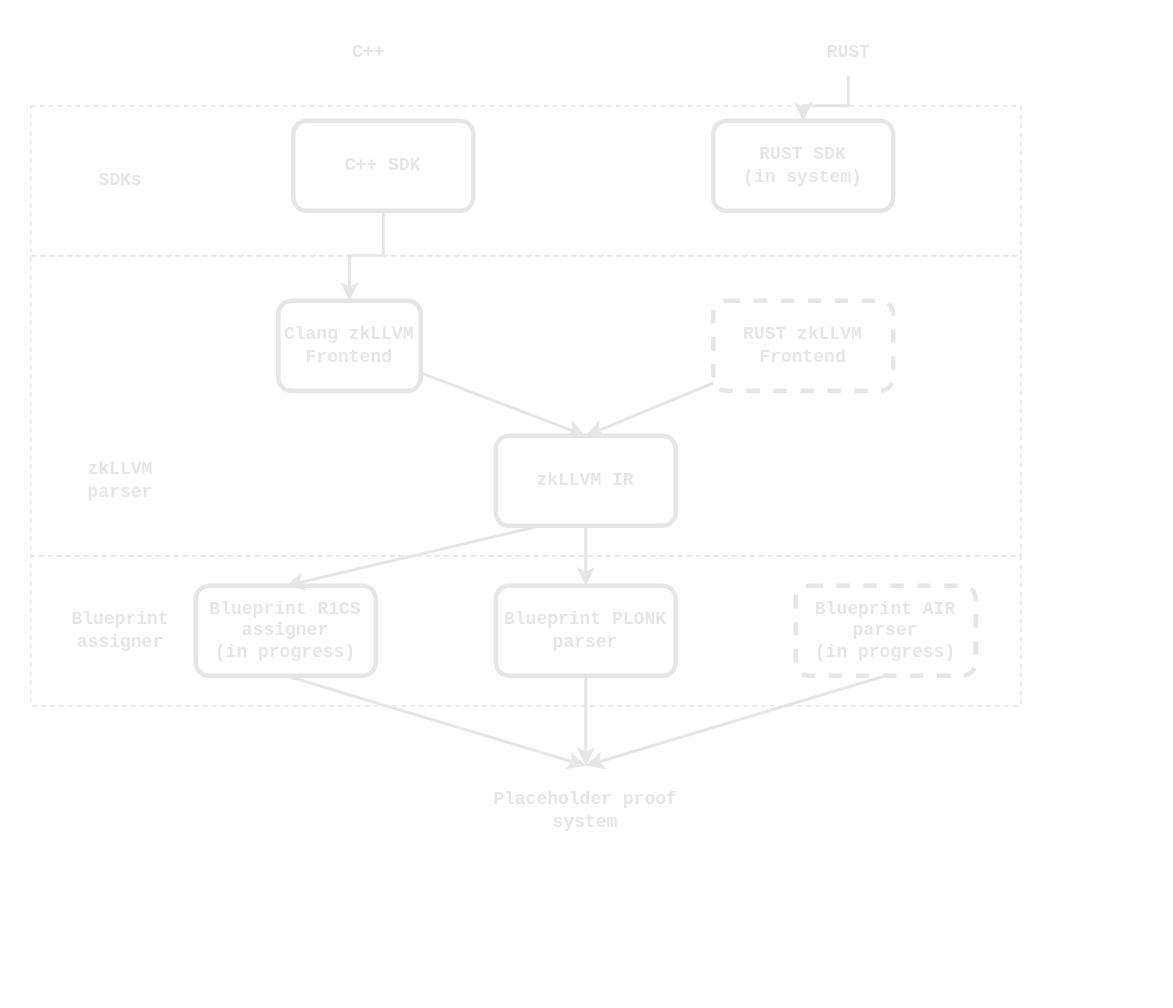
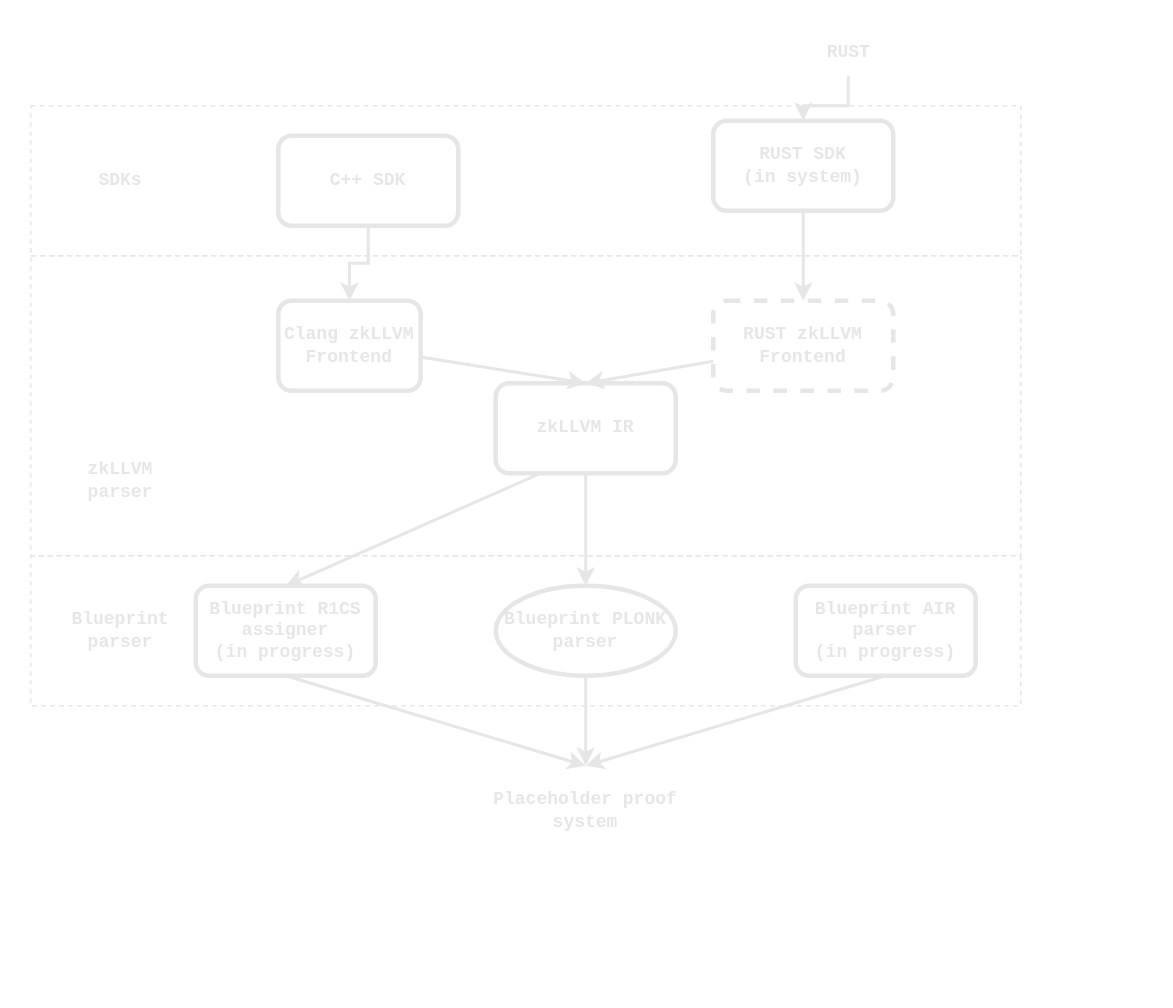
node "C++": removed
node "C++ SDK": moved (383, 166) -> (368, 181)
edge "RUST SDK (in system)" -> "RUST zkLLVM Frontend": added
node "zkLLVM IR": moved (586, 481) -> (586, 428)
node "Blueprint assigner": label "Blueprint assigner" -> "Blueprint parser"
node "Blueprint PLONK parser": shape rounded rectangle -> ellipse
node "Blueprint AIR parser (in progress)": style dashed -> solid
